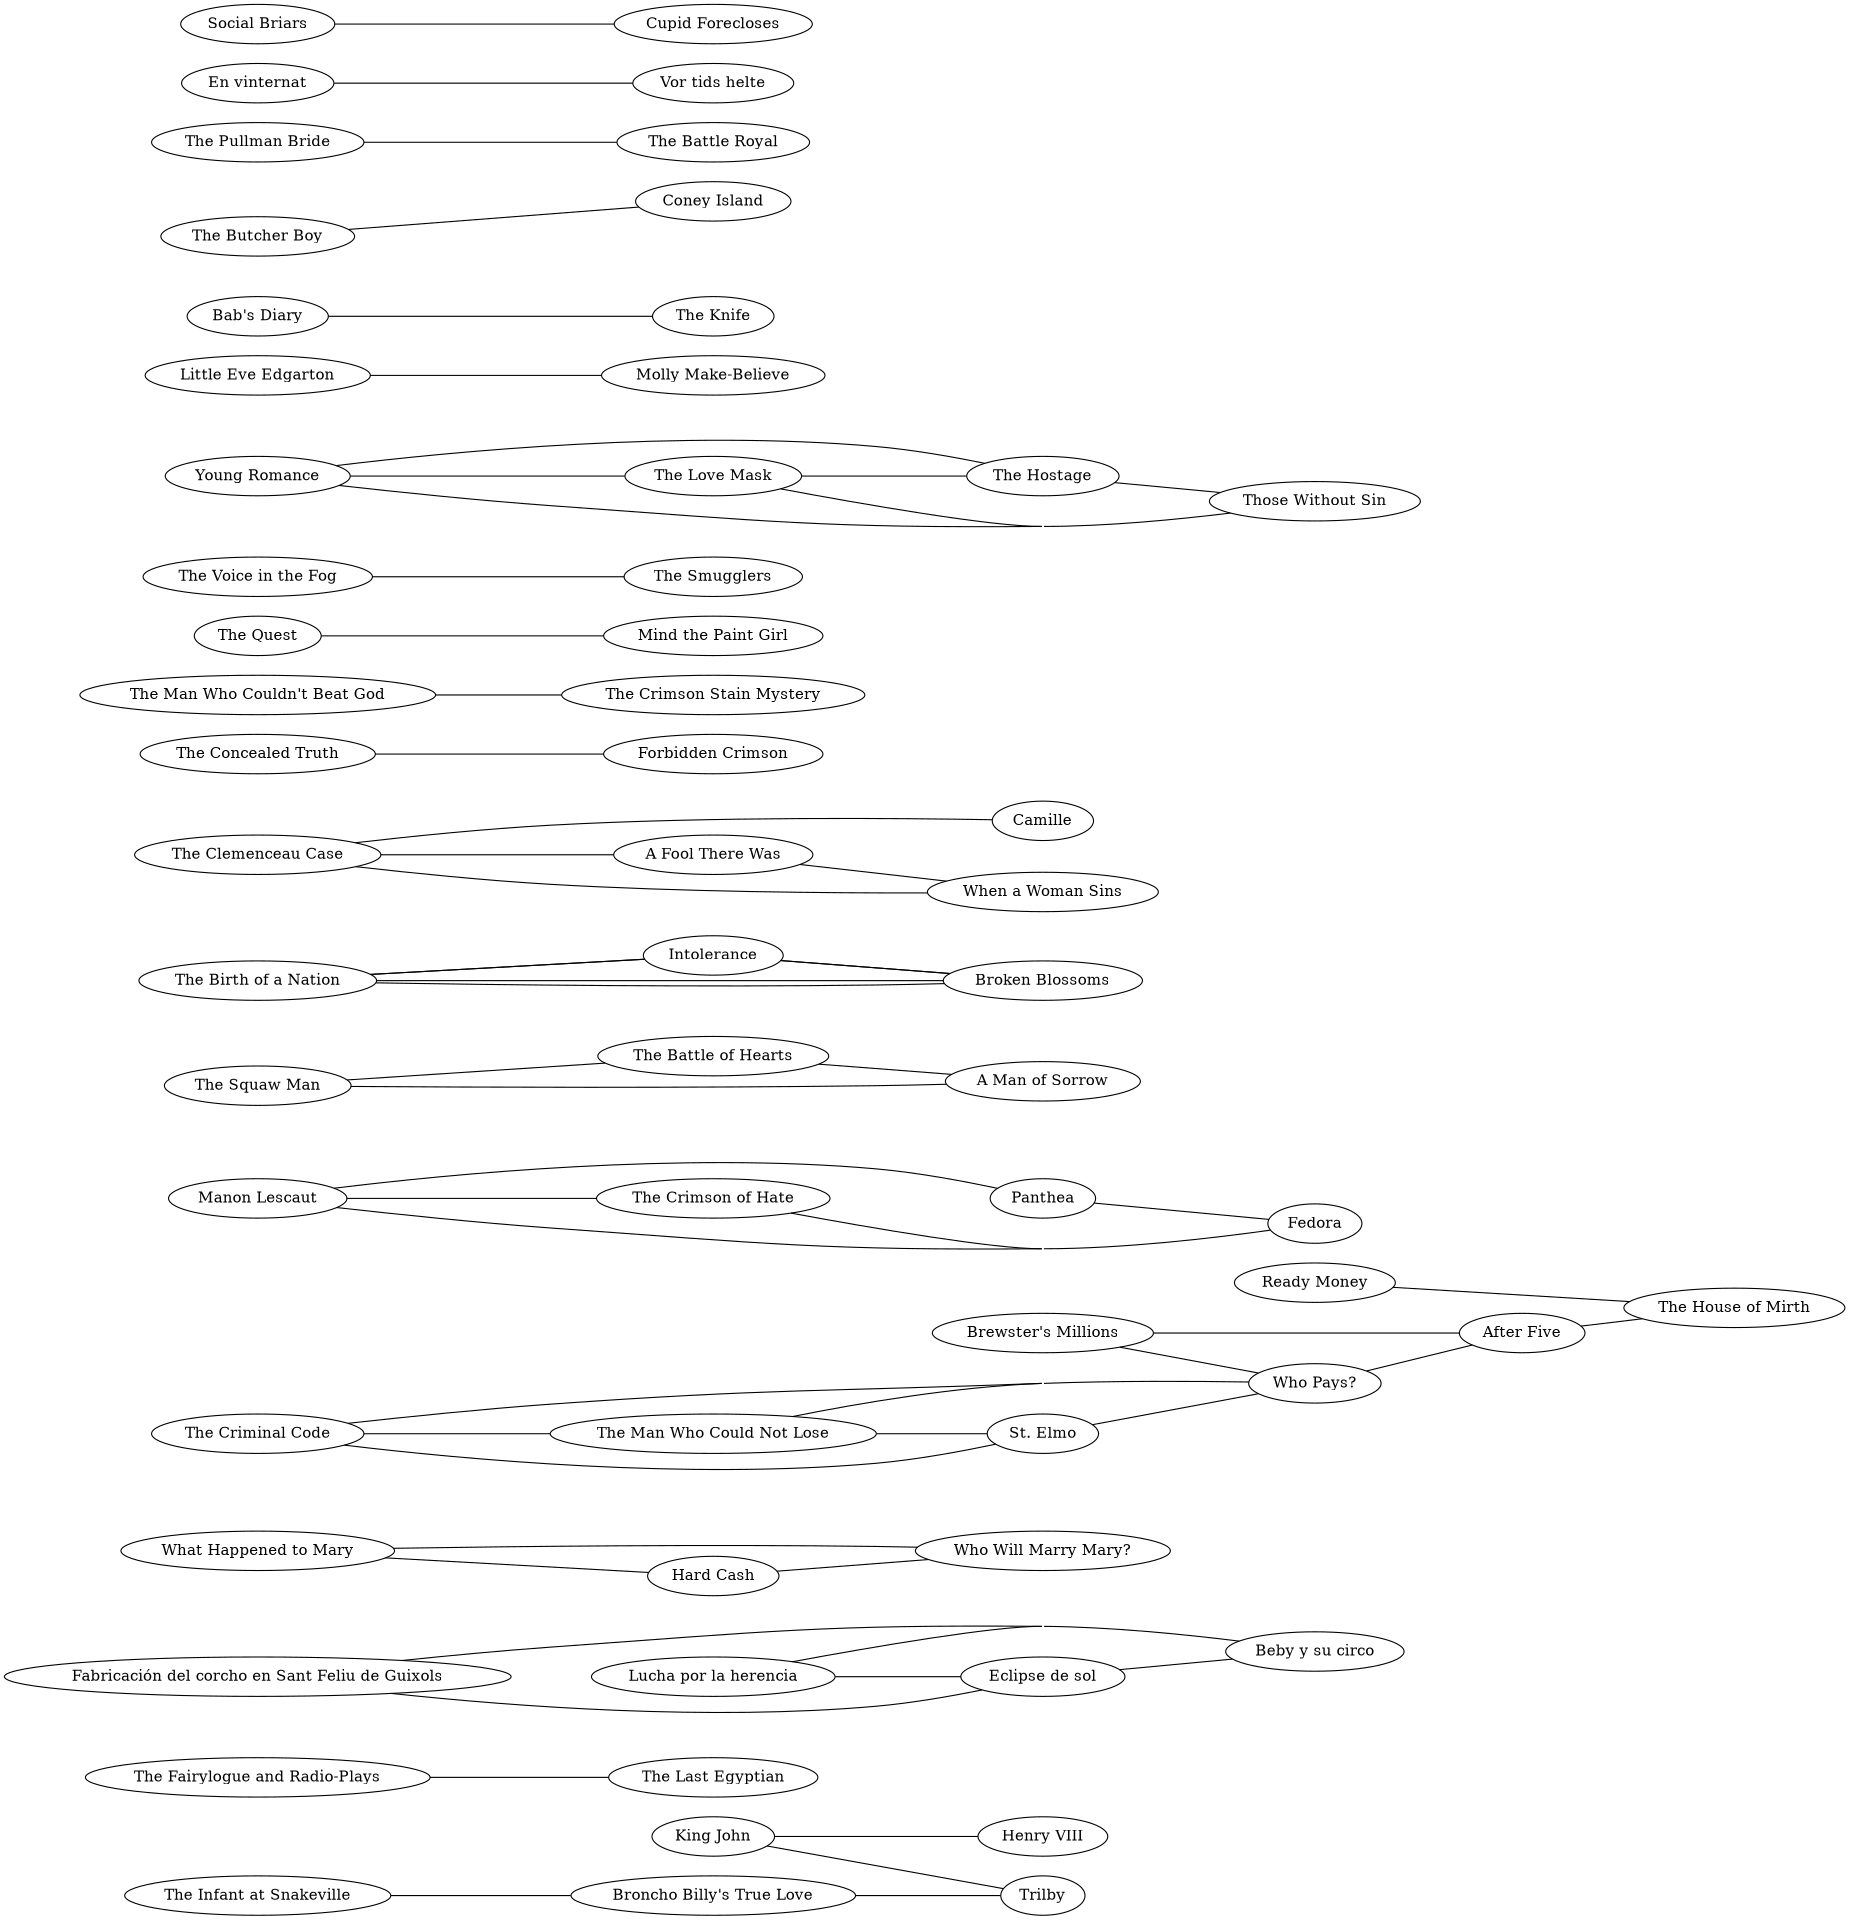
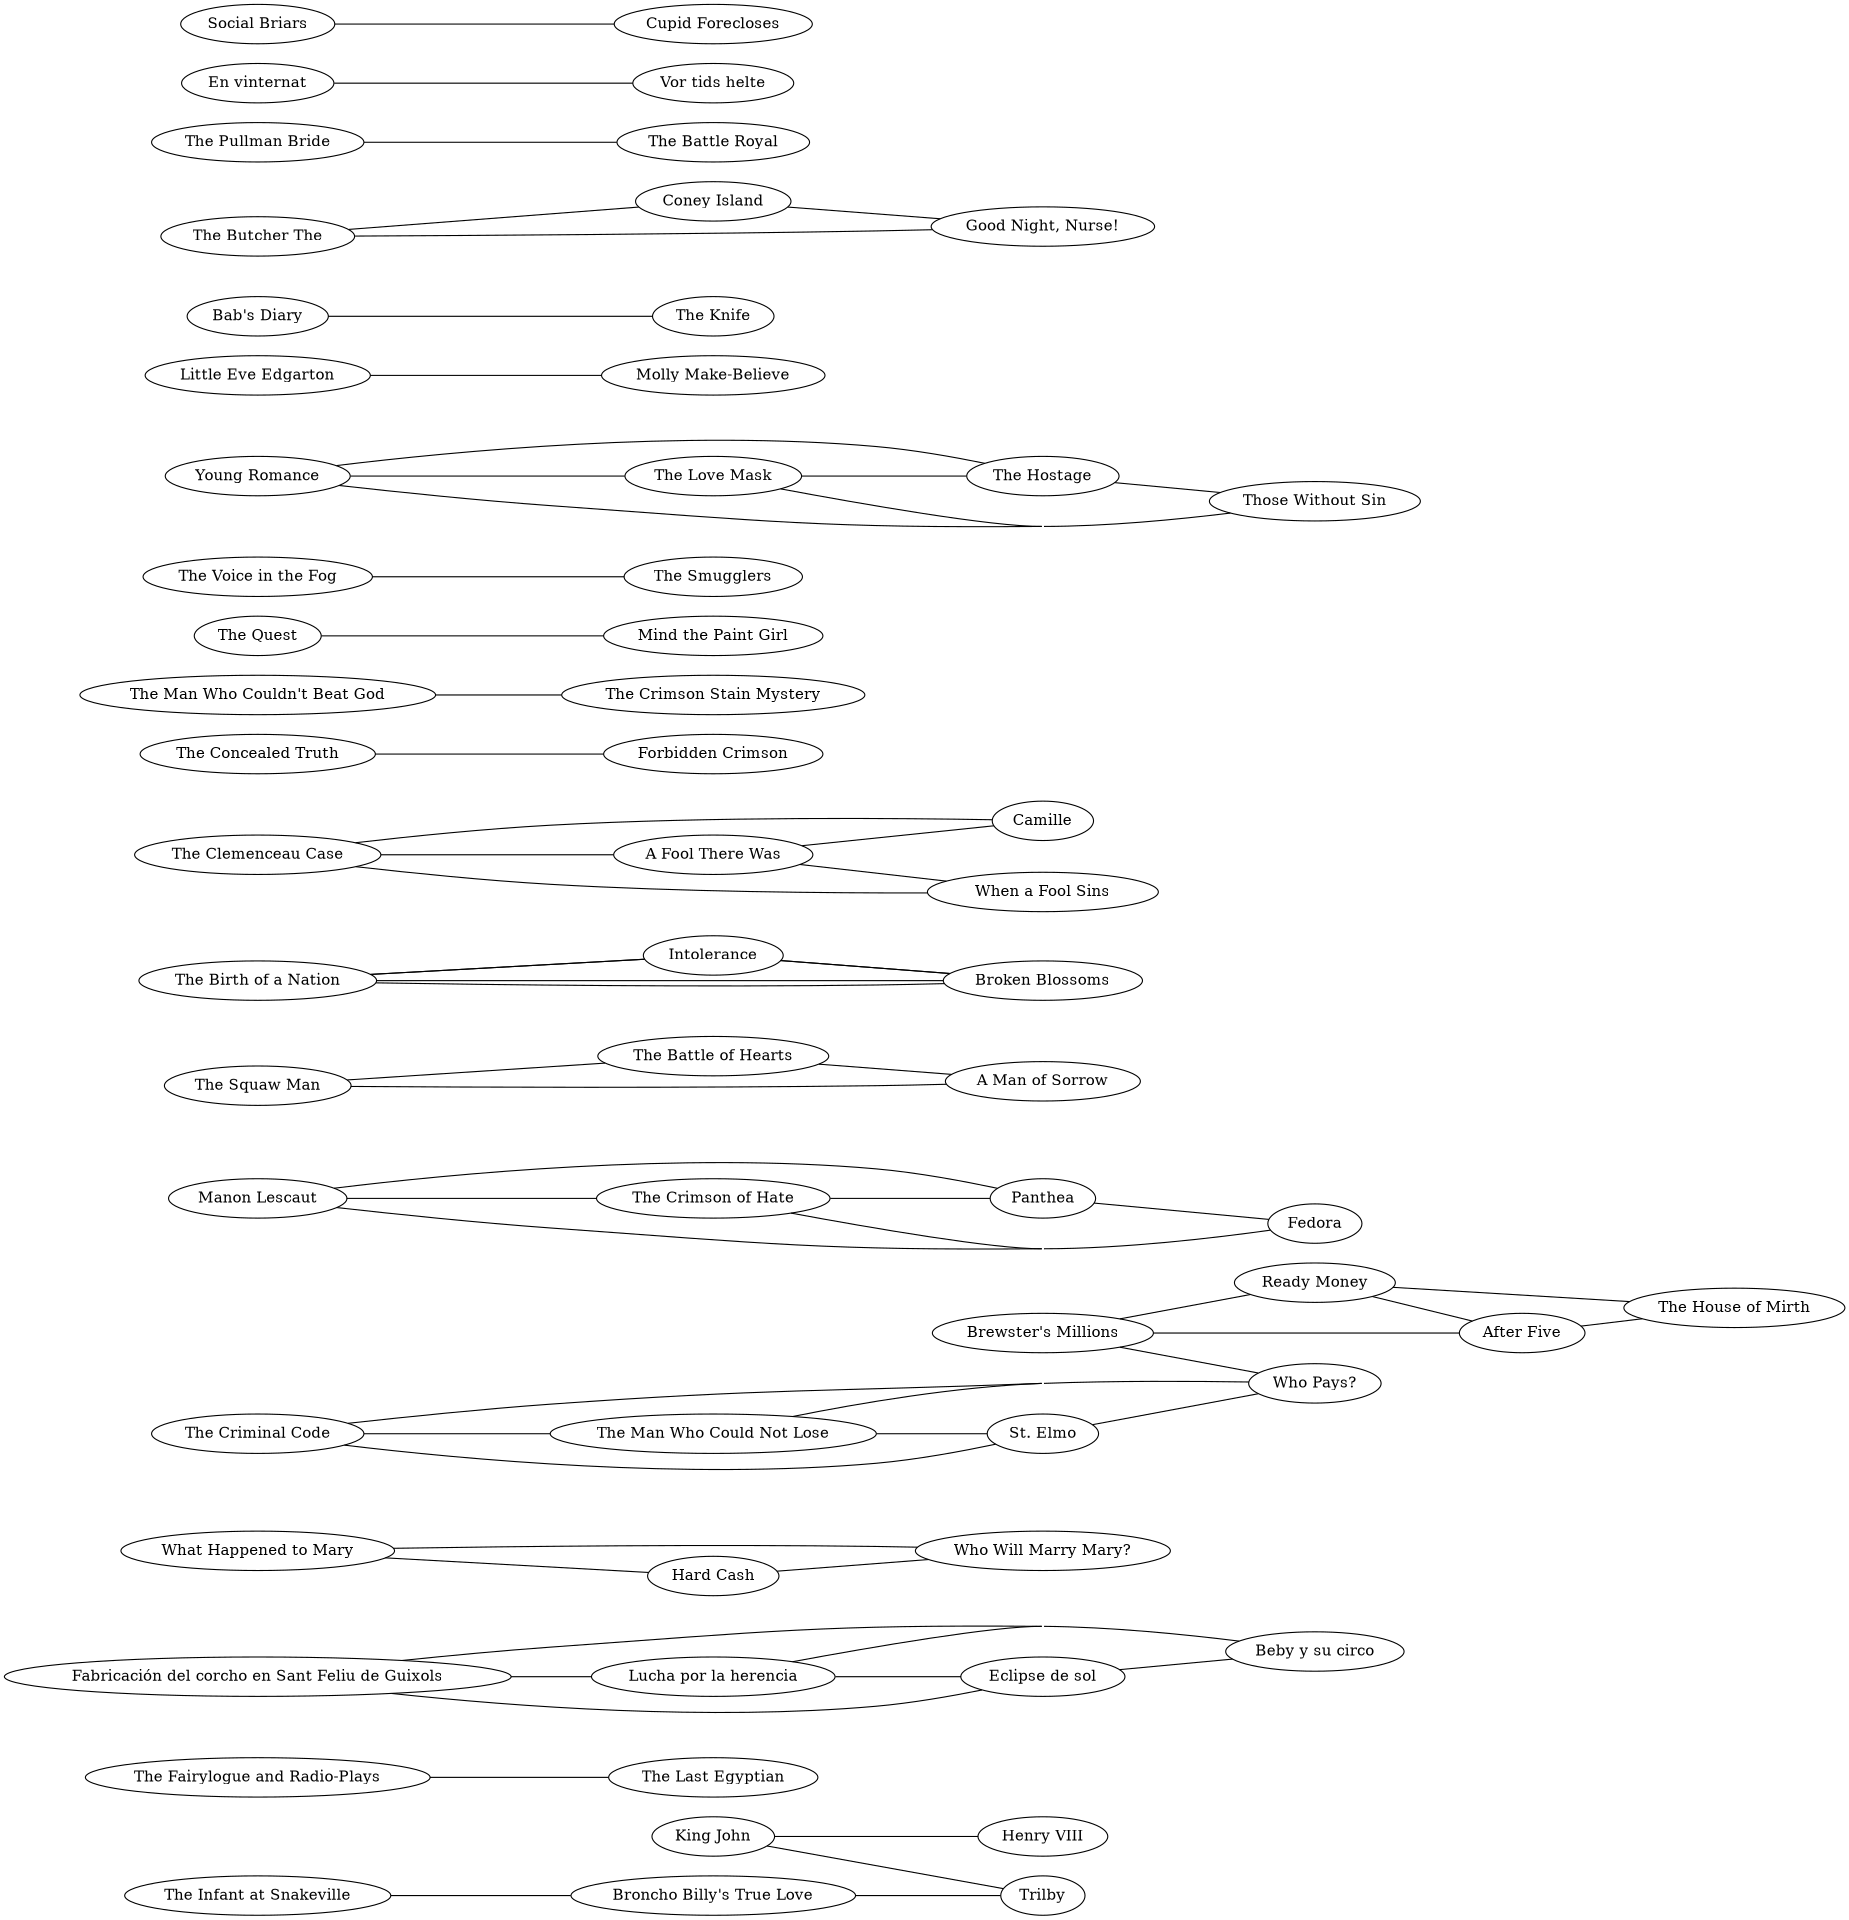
node "Good Night, Nurse!": added
node "The Butcher Boy": label "The Butcher Boy" -> "The Butcher The"
edge "Camille" -- "A Fool There Was": added
node "When a Woman Sins": label "When a Woman Sins" -> "When a Fool Sins"
edge "The Crimson of Hate" -- "Panthea": added
edge "Ready Money" -- "Brewster's Millions": added
edge "After Five" -- "Who Pays?": now "After Five" -- "Ready Money"
edge "Fabricación del corcho en Sant Feliu de Guixols" -- "Lucha por la herencia": added
